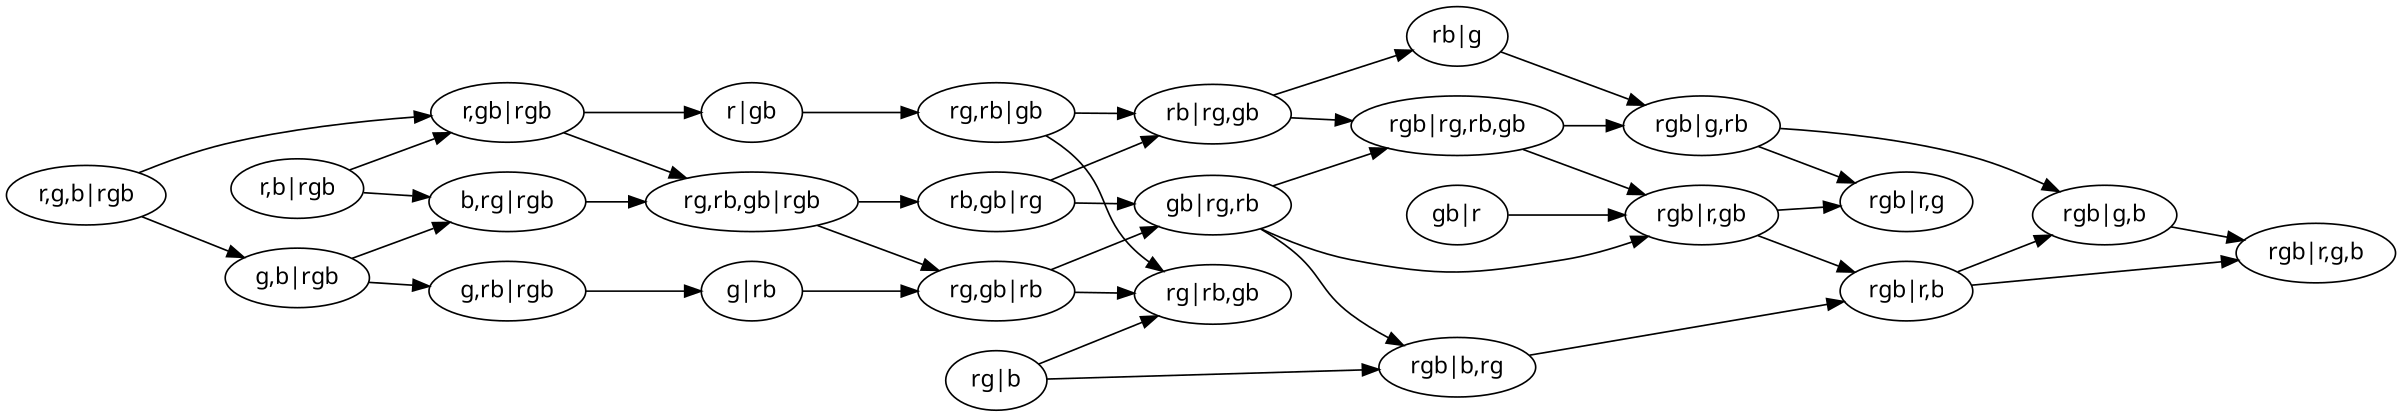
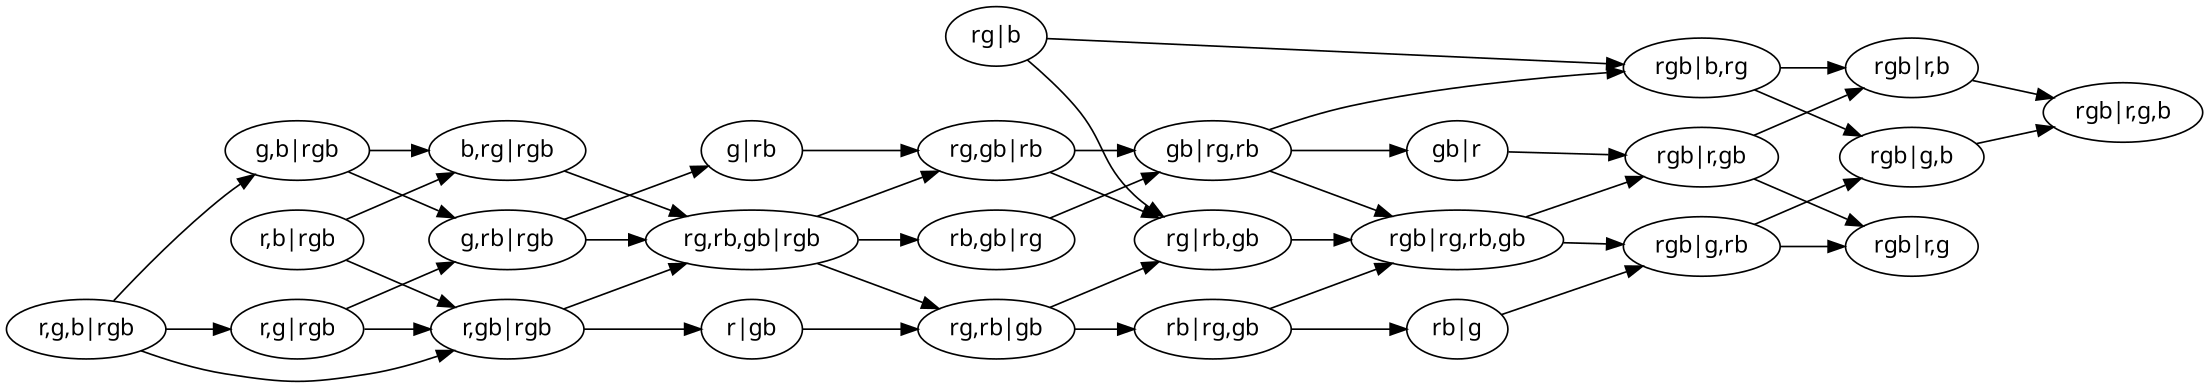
edge "rb,gb|rg" -> "rb|rg,gb": removed
edge "g,rb|rgb" -> "rg,rb,gb|rgb": added
edge "rg|rb,gb" -> "rgb|rg,rb,gb": added
edge "rgb|r,b" -> "rgb|g,b": now "rgb|b,rg" -> "rgb|g,b"
edge "gb|rg,rb" -> "rgb|r,gb": now "gb|rg,rb" -> "gb|r"
edge "rg,rb,gb|rgb" -> "rg,rb|gb": added
node "r,g|rgb": added
